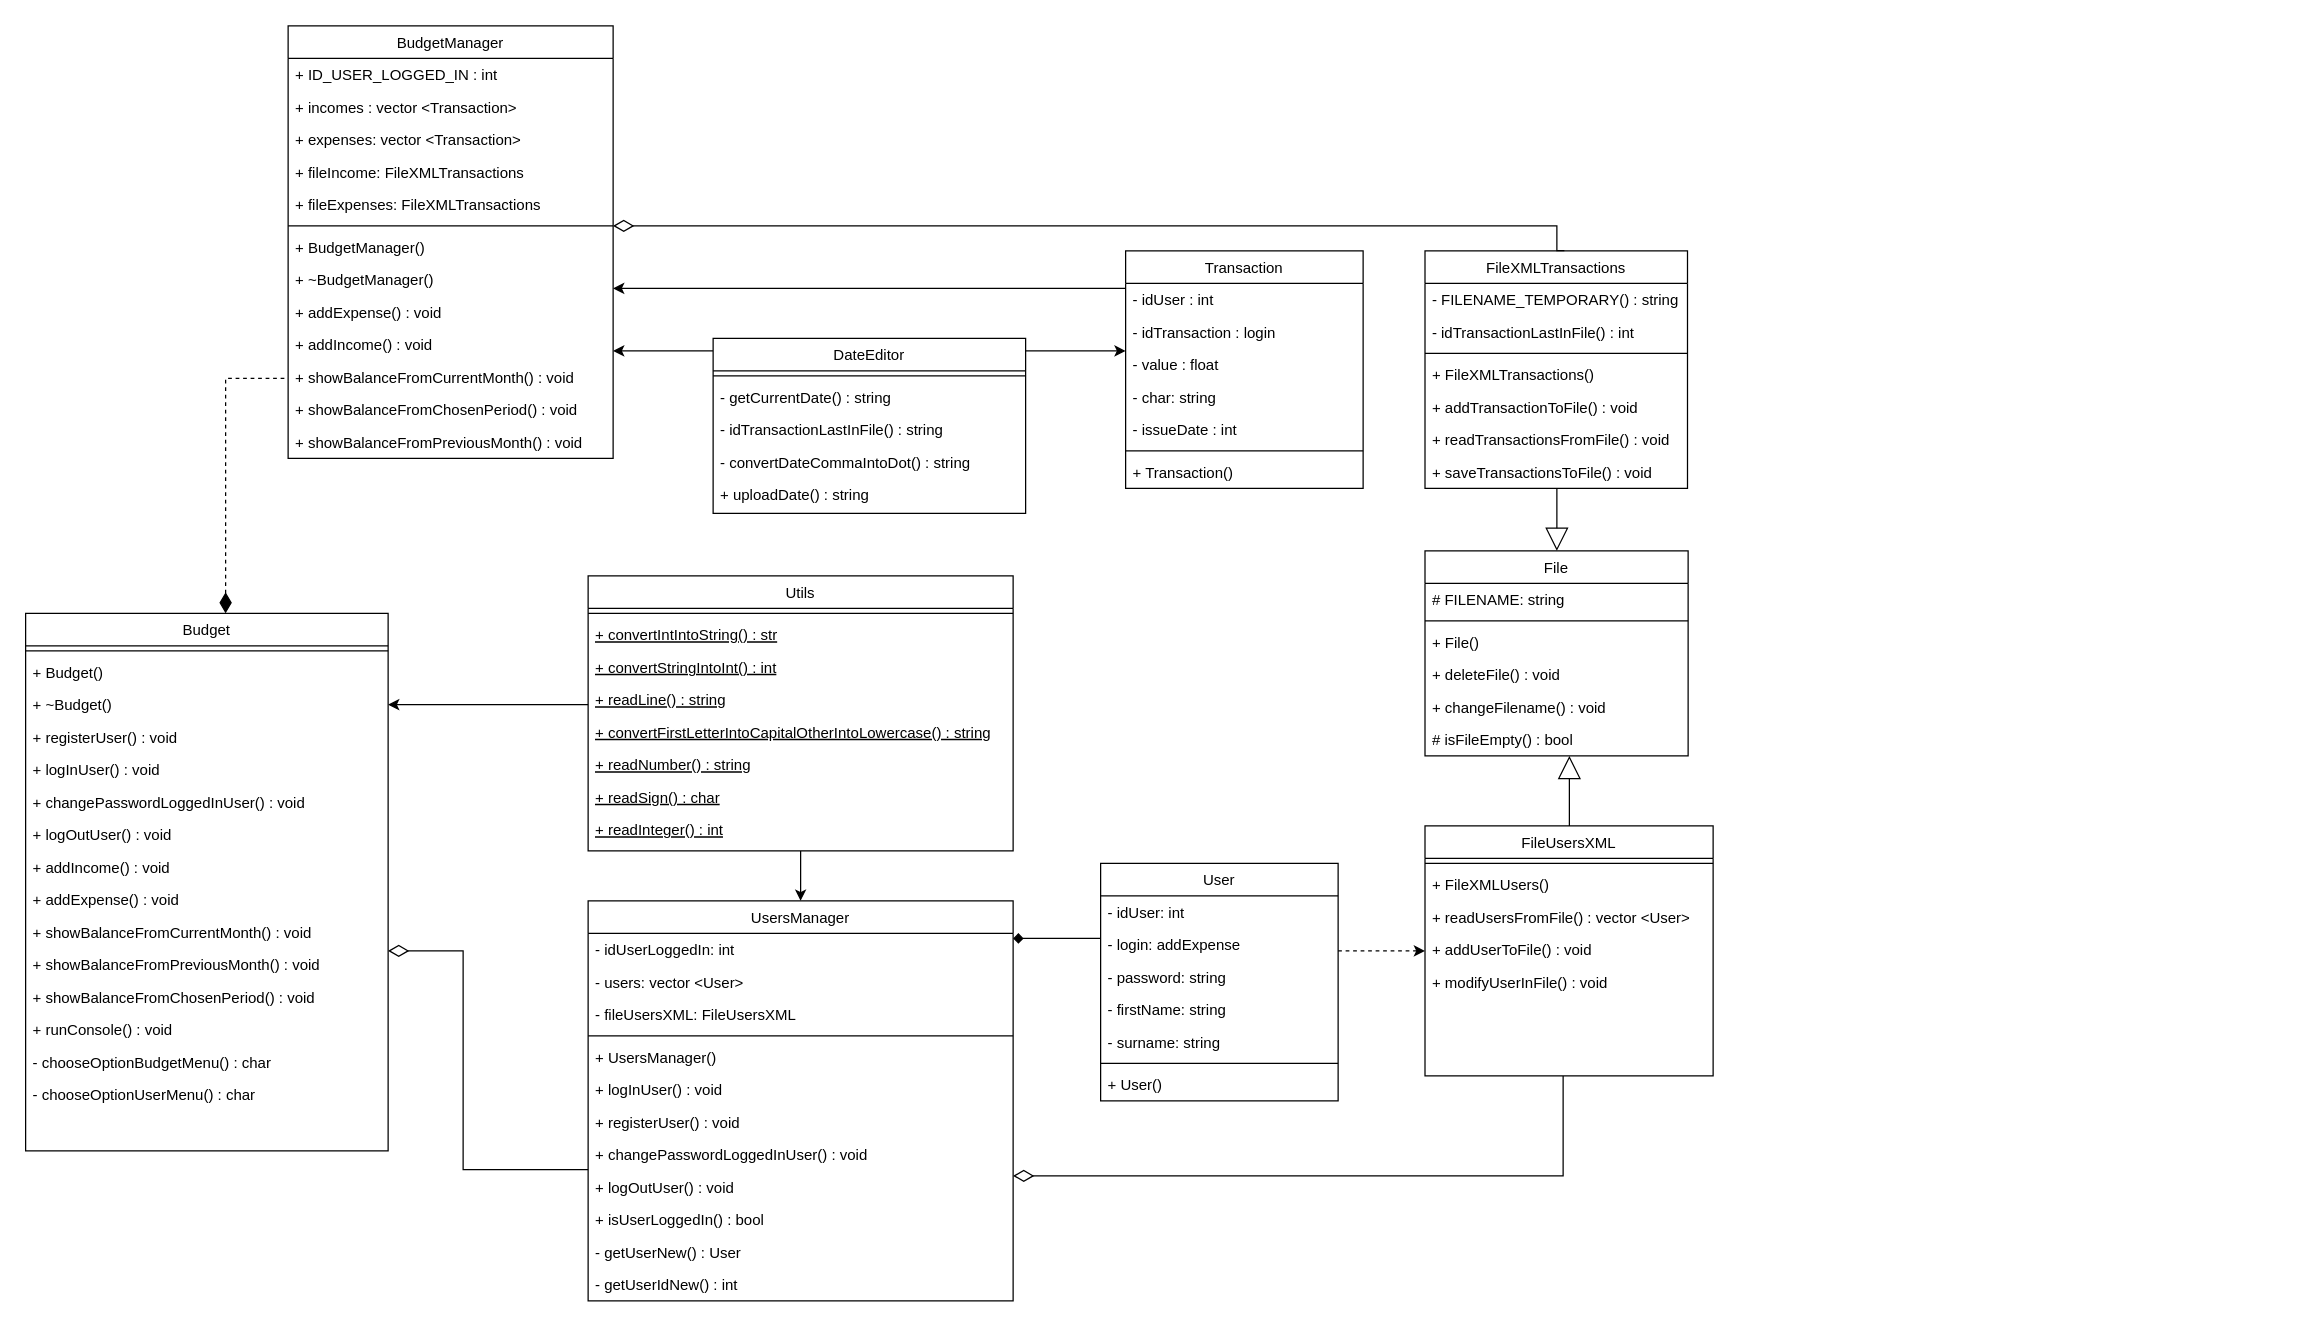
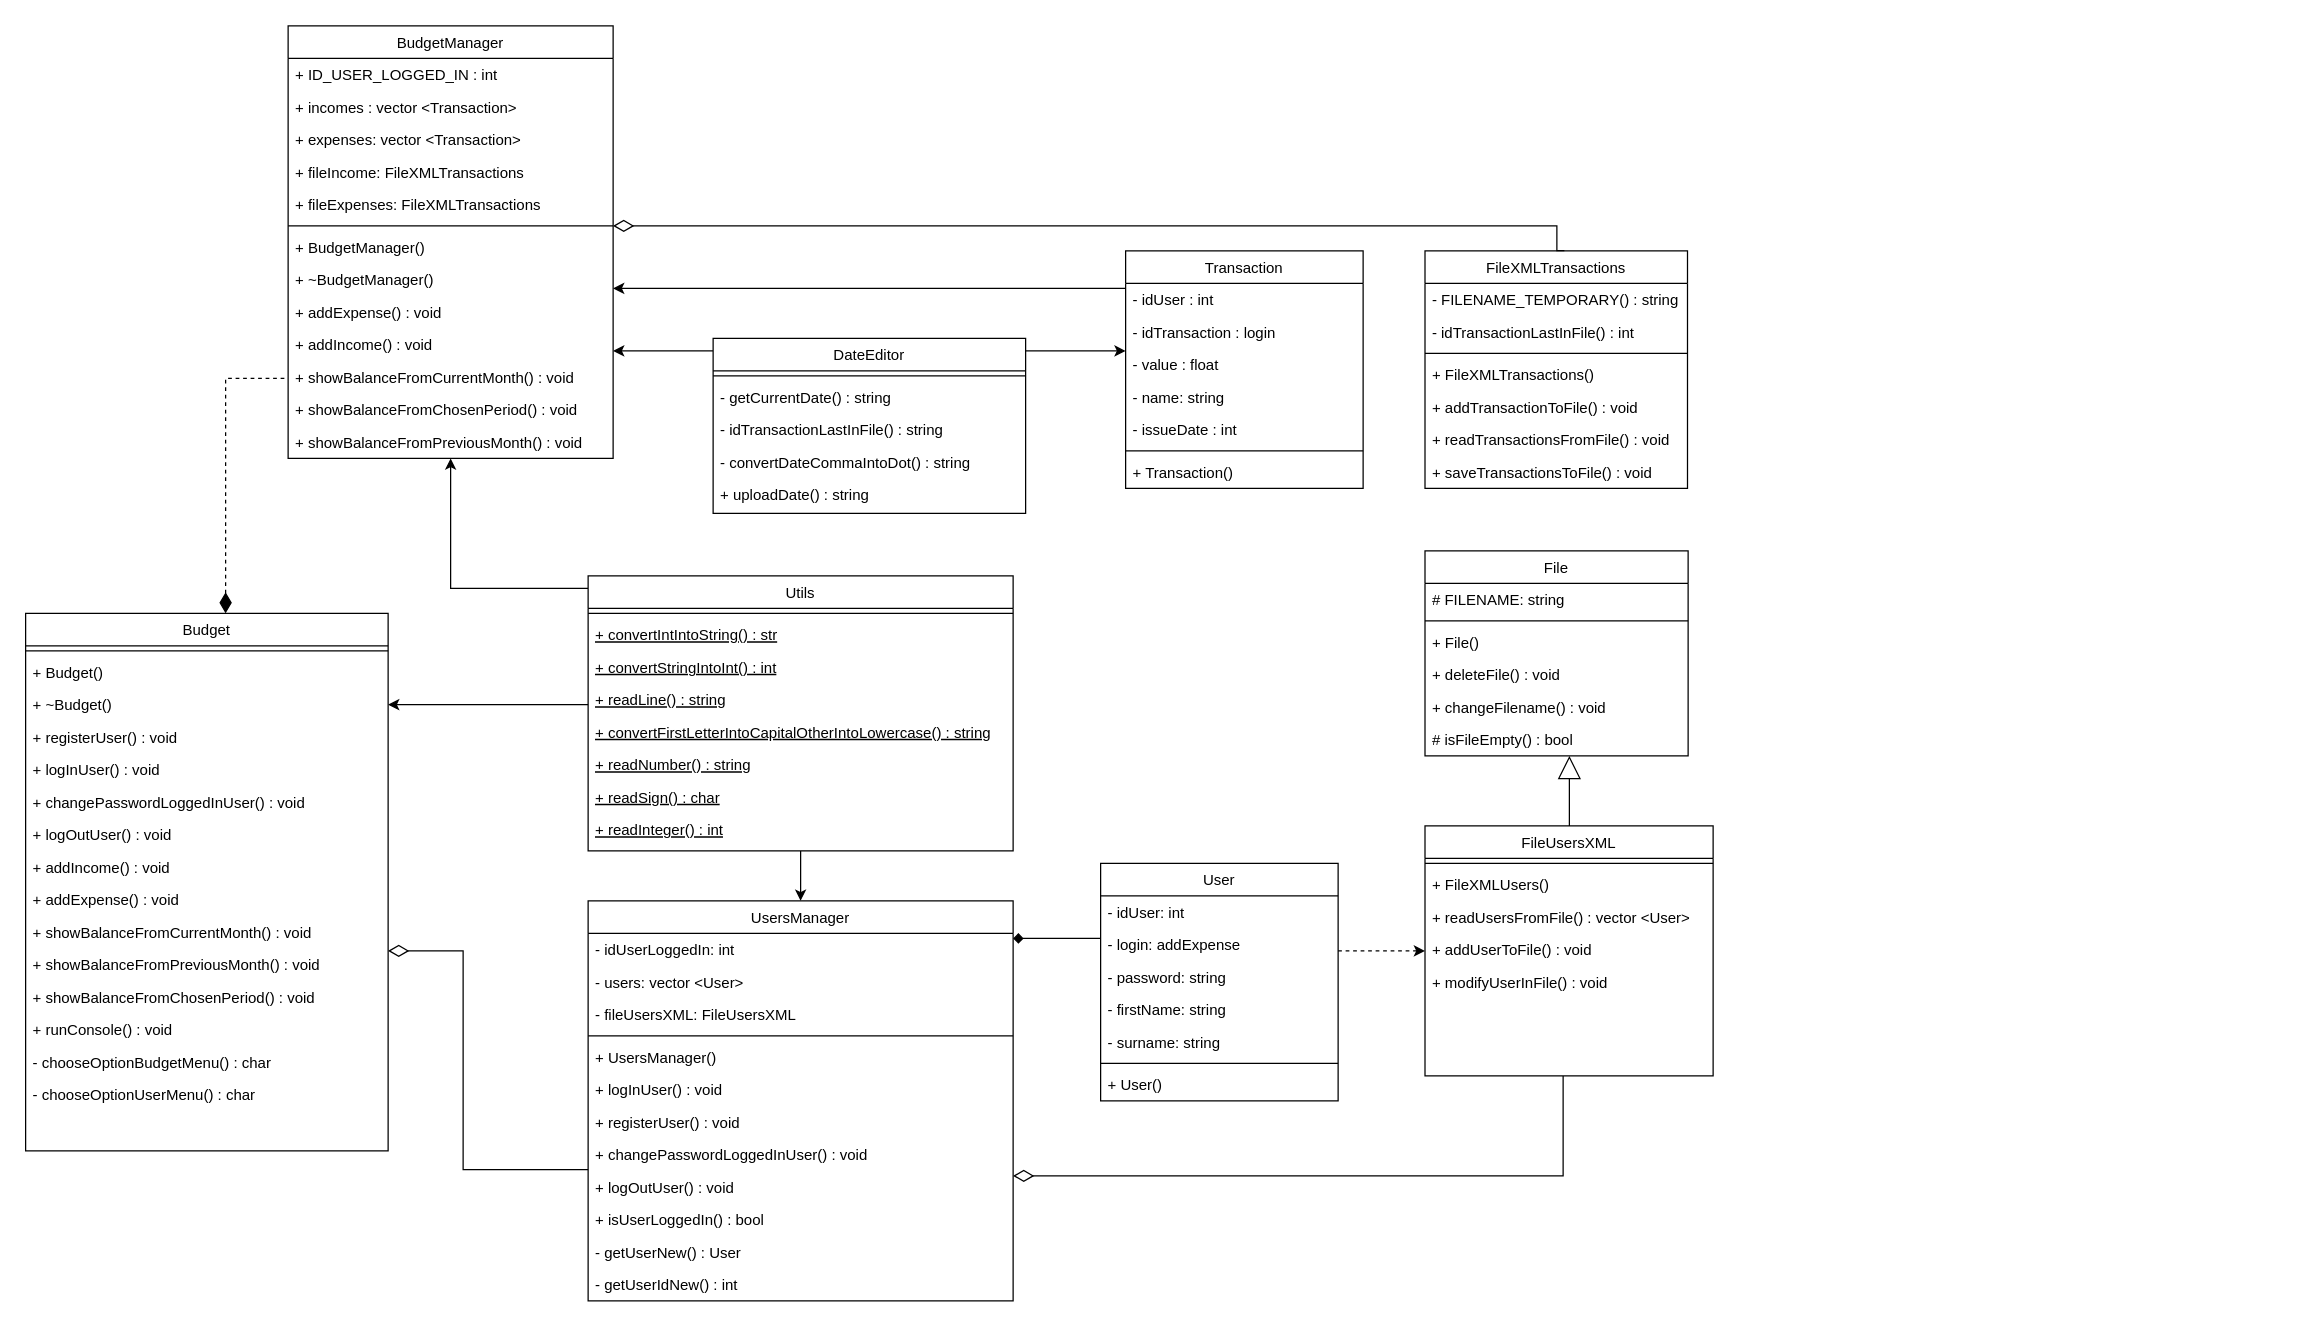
node "- char: string": label "- char: string" -> "- name: string"
edge "FileXMLTransactions" -> "File": removed
edge "Utils" -> "BudgetManager": added
